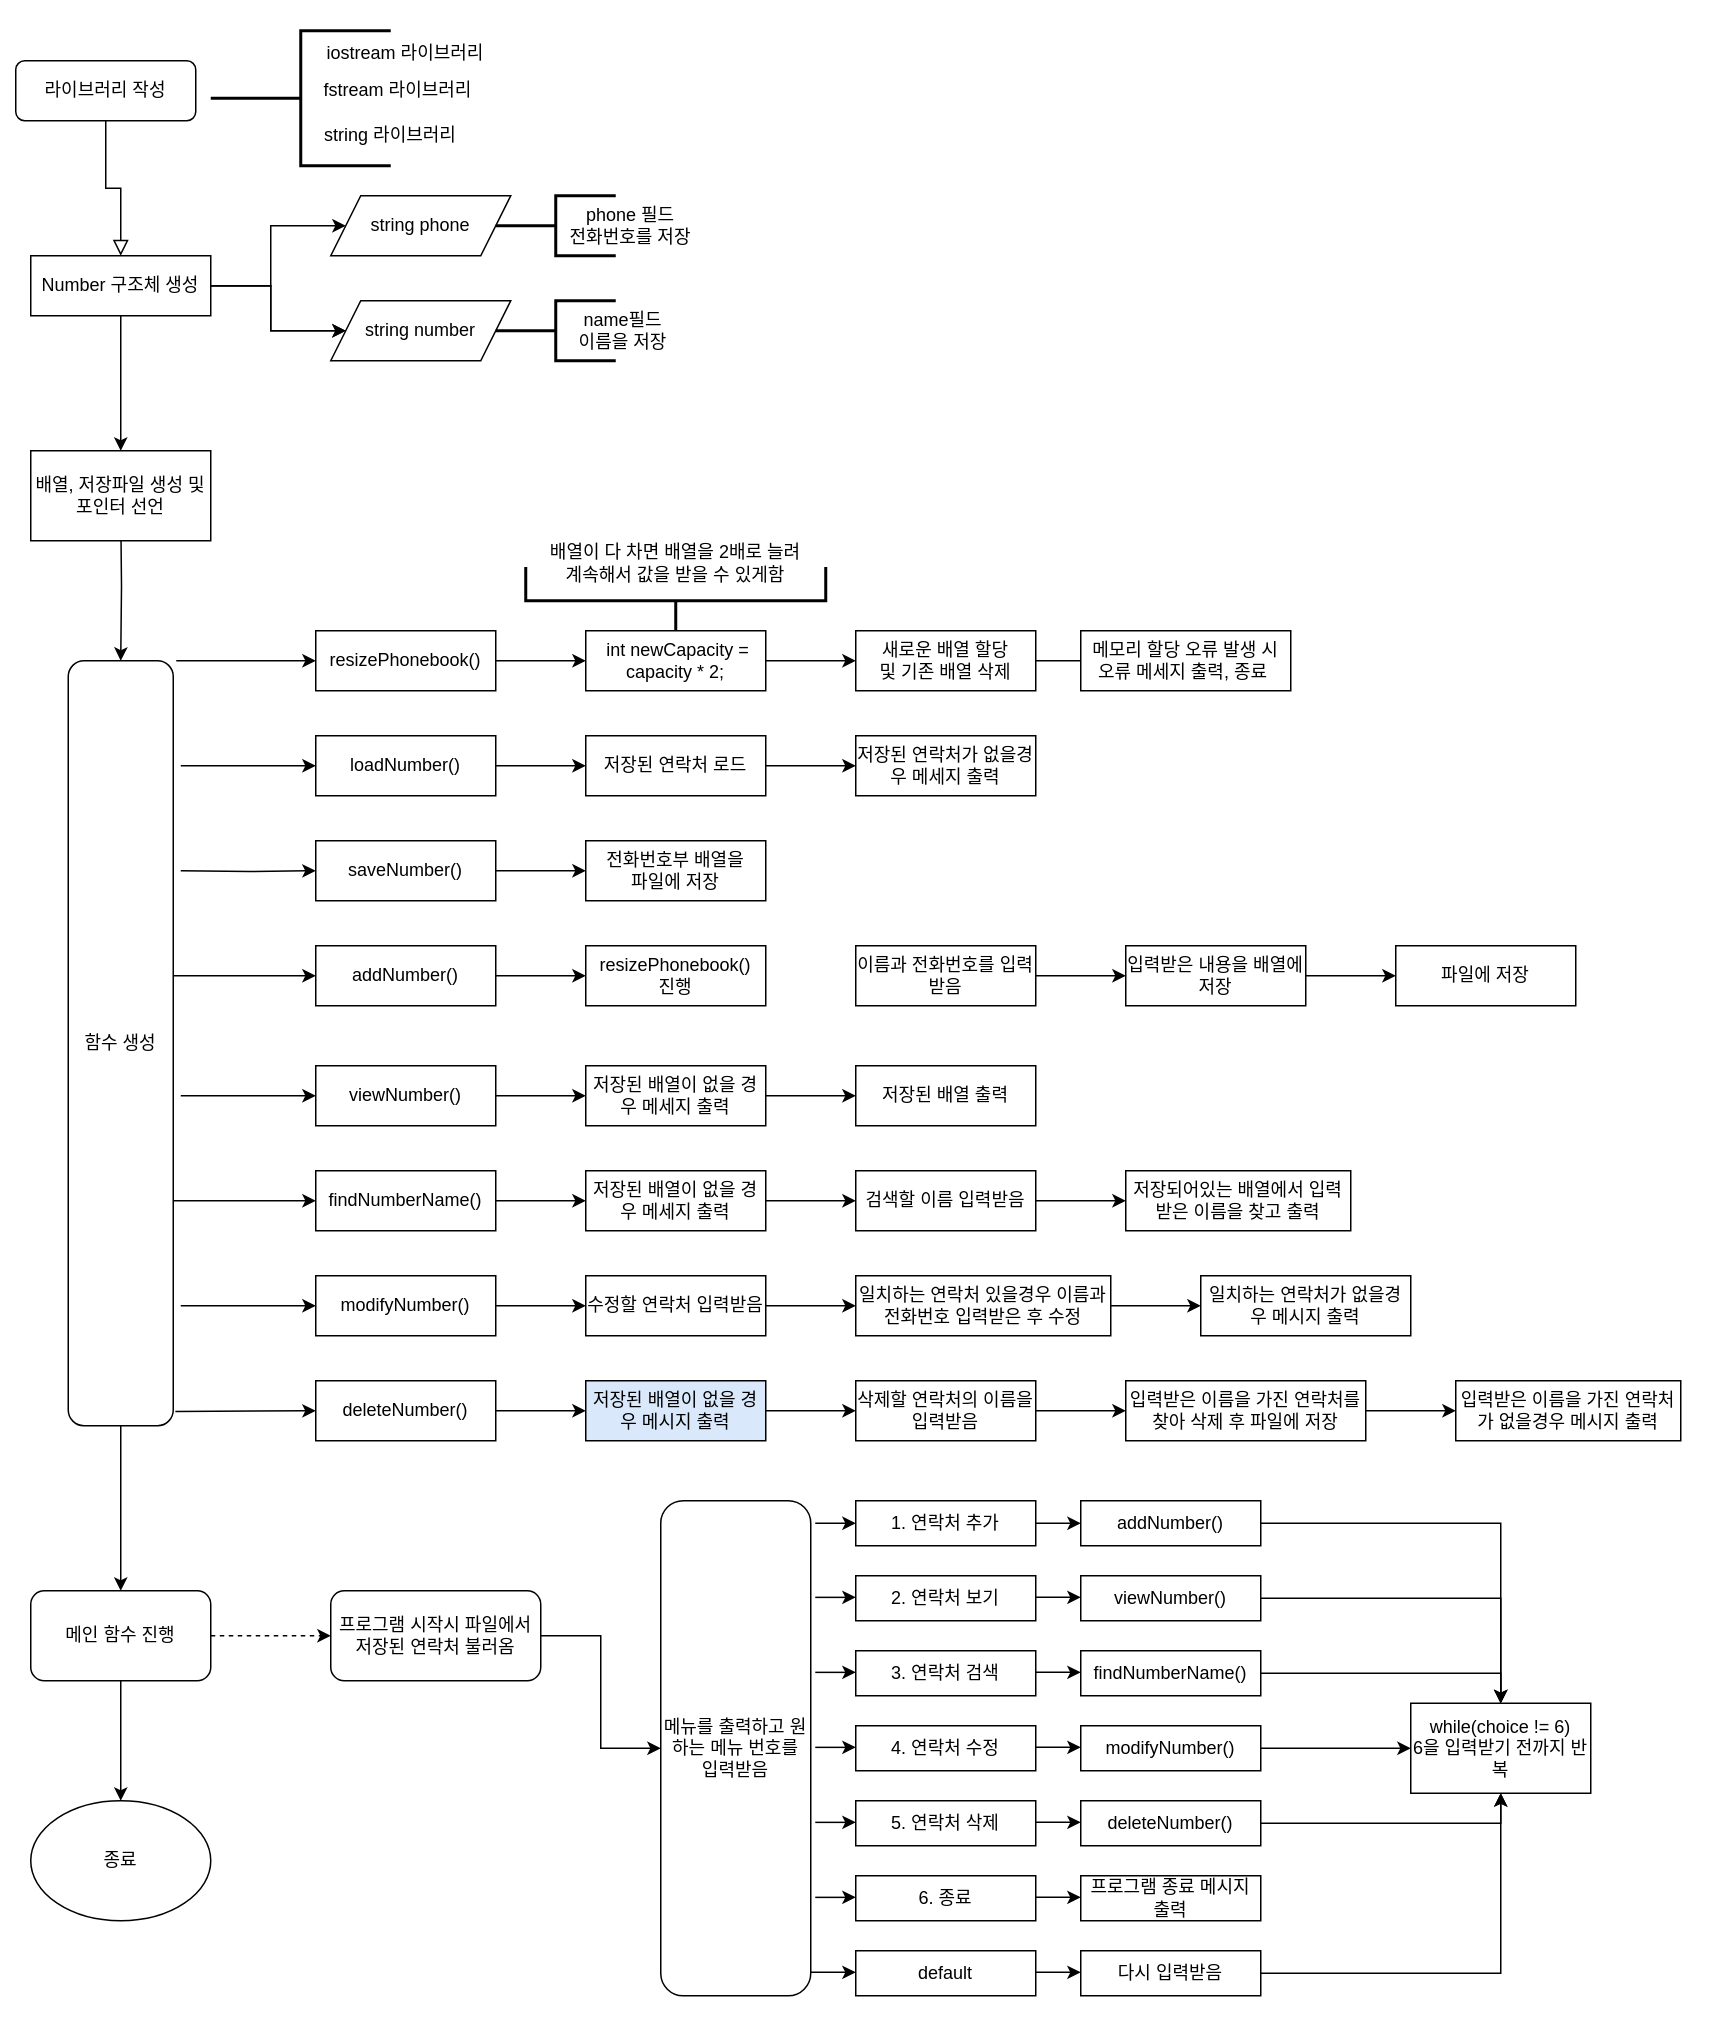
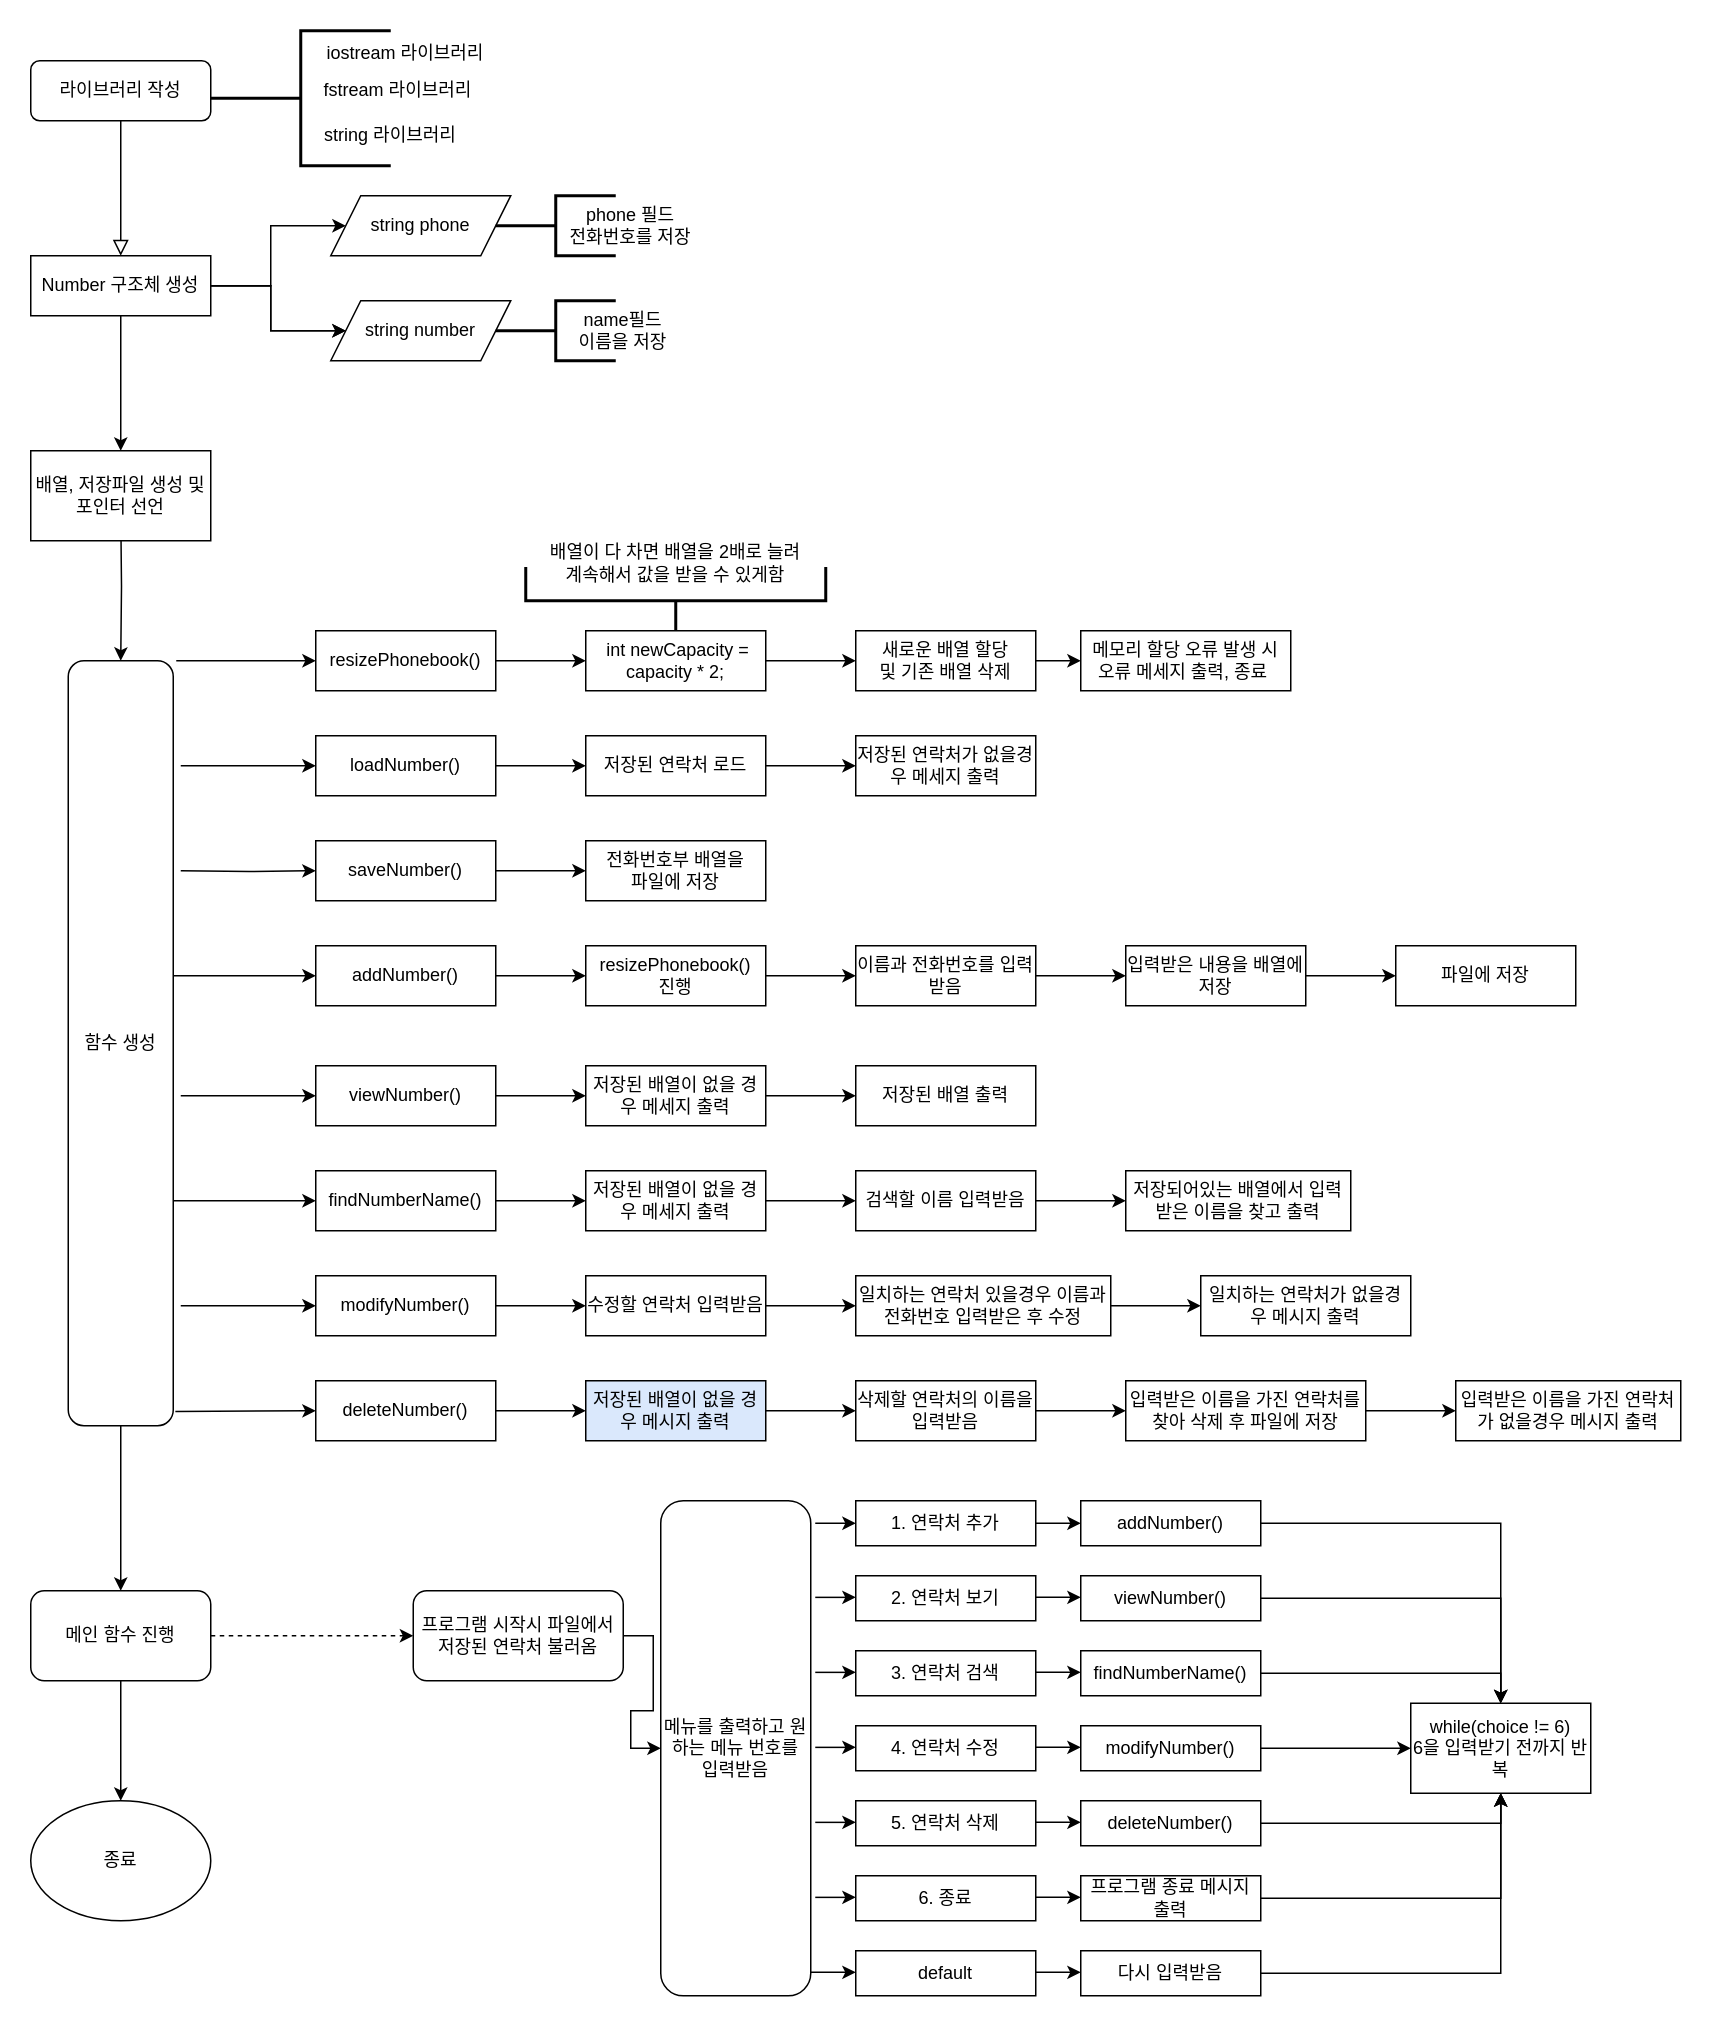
node "라이브러리 작성": moved (106, 91) -> (121, 91)
edge "새로운 배열 할당 및 기존 배열 삭제" -- "메모리 할당 오류 발생 시 오류 메세지 출력, 종료": arrowhead none -> classic
edge "resizePhonebook() 진행" -> "이름과 전화번호를 입력받음": added
node "프로그램 시작시 파일에서 저장된 연락처 불러옴": moved (436, 1636) -> (518, 1636)
edge "프로그램 종료 메시지 출력" -> "while(choice != 6) 6을 입력받기 전까지 반복": added
